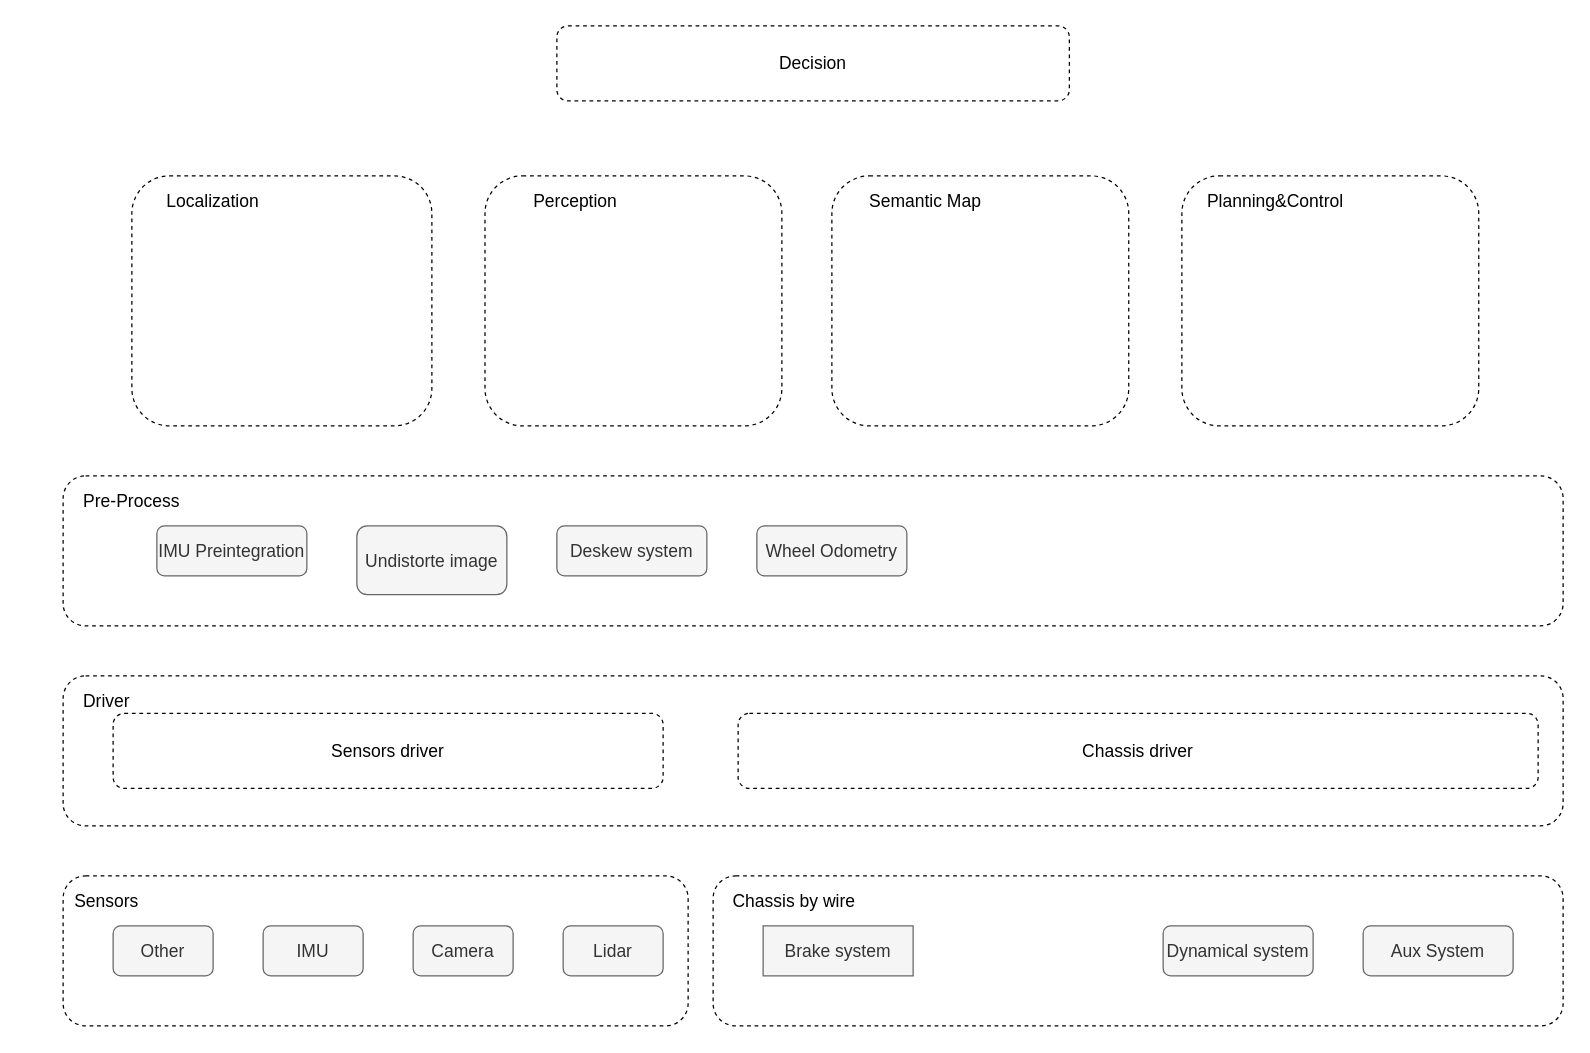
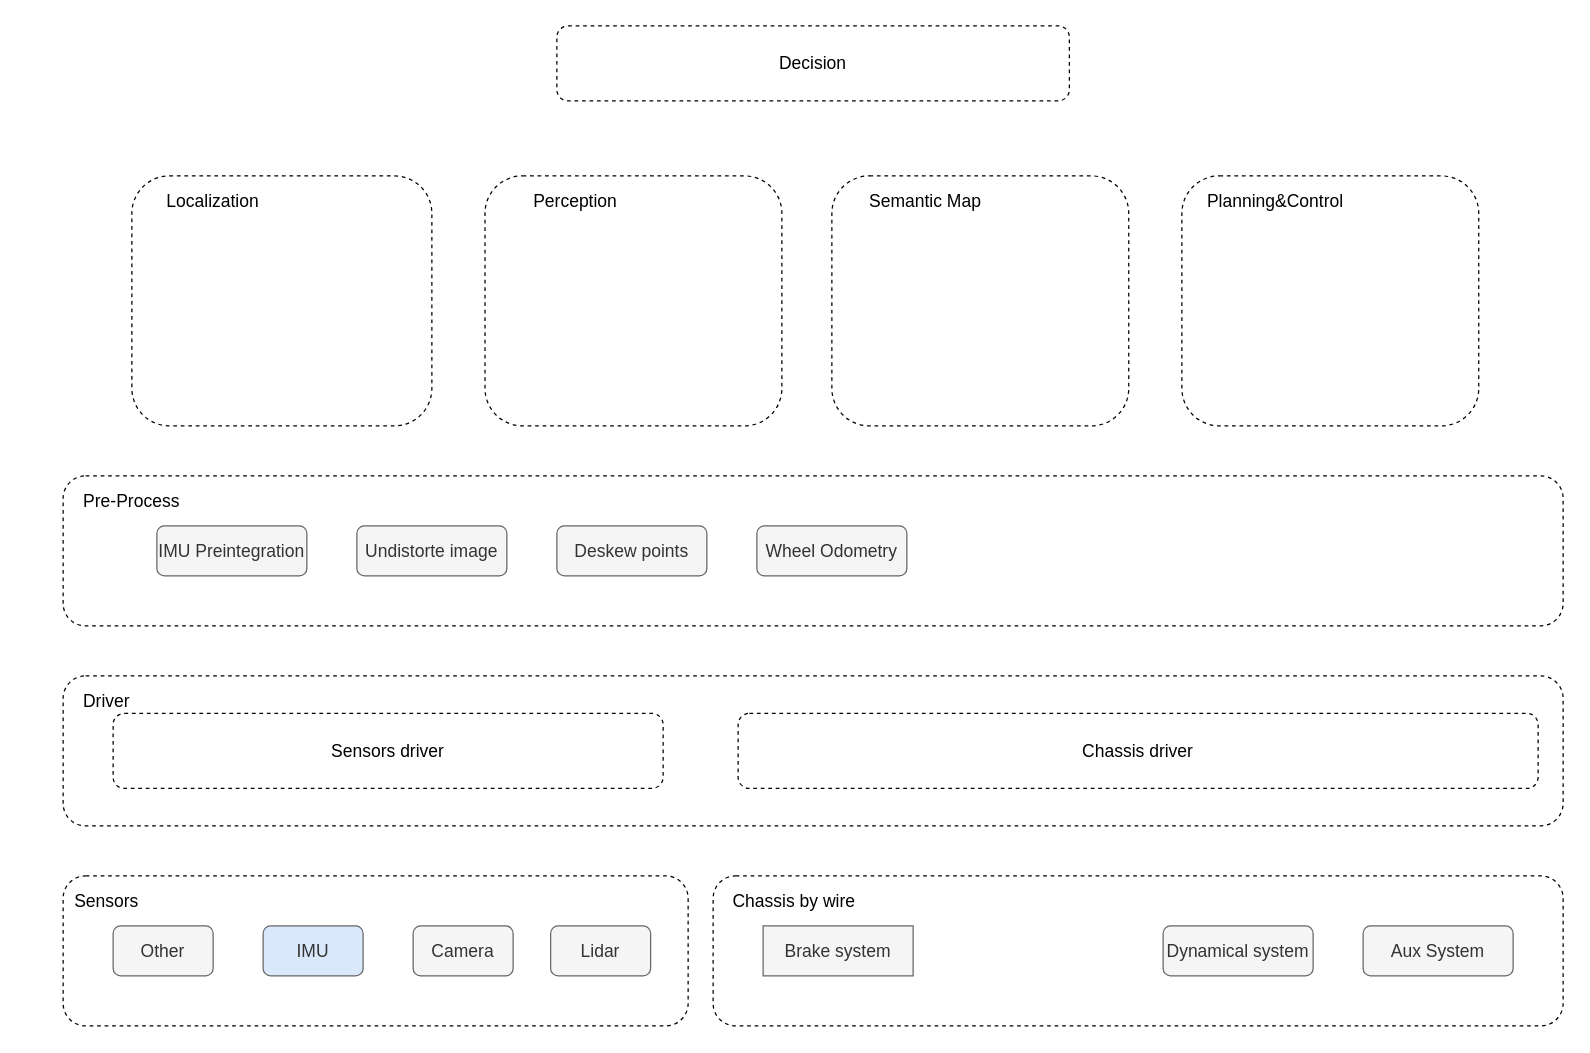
node "Deskew system": label "Deskew system" -> "Deskew points"
node "Undistorte image": size 150x69 -> 150x50
node "IMU": fillcolor #f5f5f5 -> #dae8fc
node "Lidar": moved (613, 951) -> (601, 951)
